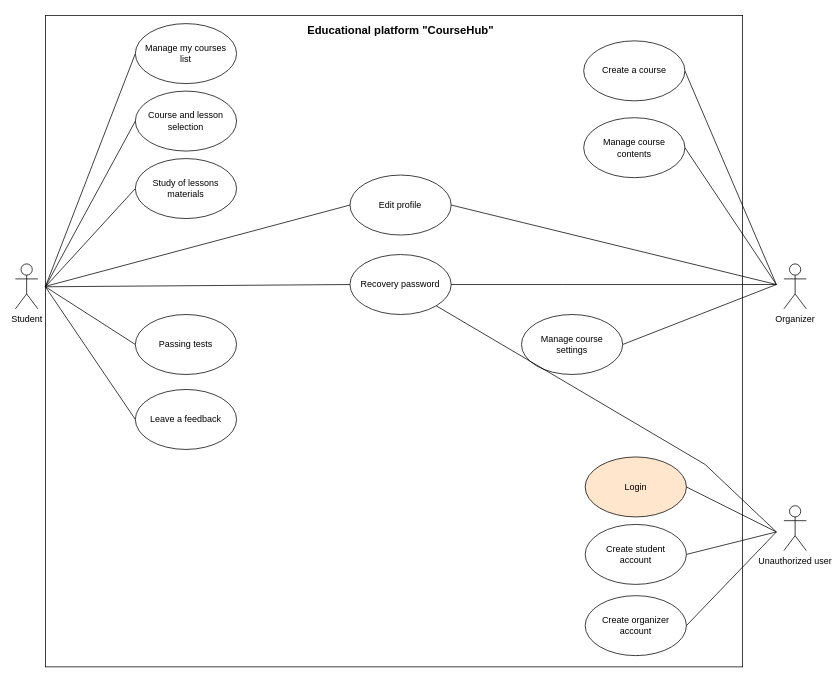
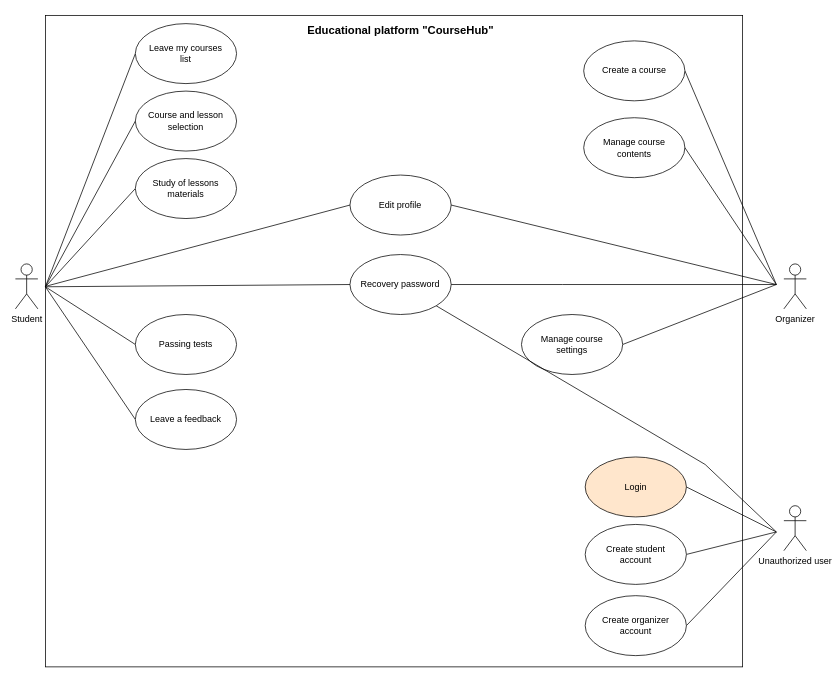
node "Manage my courseslist": label "Manage my courseslist" -> "Leave my courseslist"
